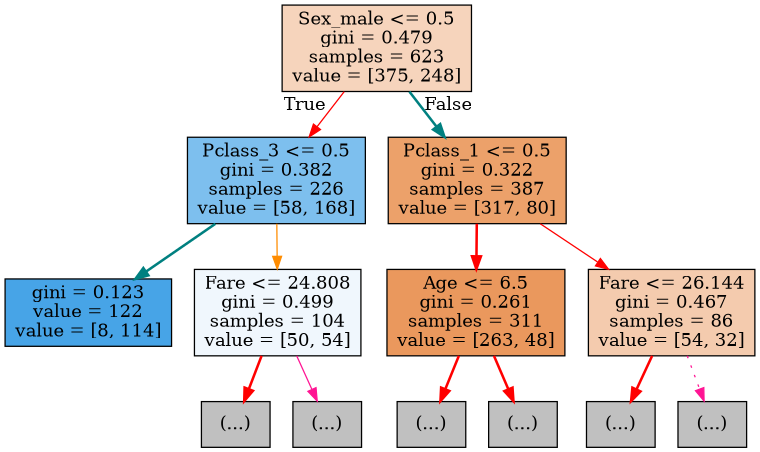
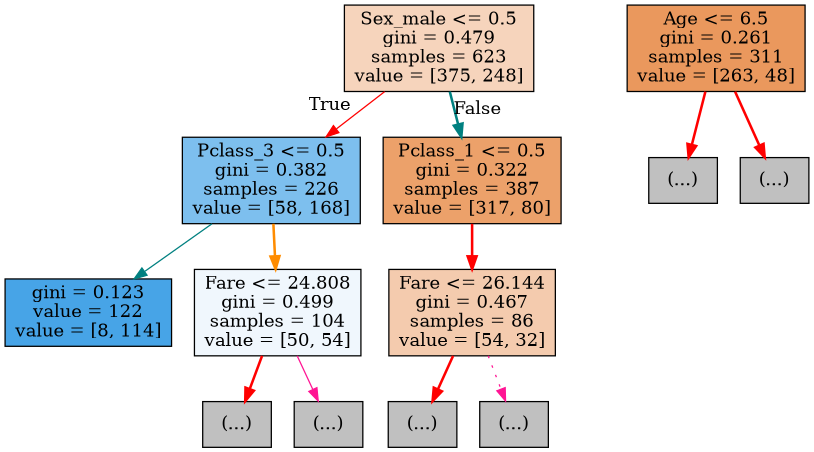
edge "Pclass_3 <= 0.5 gini = 0.382 samples = 226 value = [58, 168]" -> "Fare <= 24.808 gini = 0.499 samples = 104 value = [50, 54]": style solid -> bold
edge "Pclass_1 <= 0.5 gini = 0.322 samples = 387 value = [317, 80]" -> "Age <= 6.5 gini = 0.261 samples = 311 value = [263, 48]": removed
edge "Pclass_1 <= 0.5 gini = 0.322 samples = 387 value = [317, 80]" -> "Fare <= 26.144 gini = 0.467 samples = 86 value = [54, 32]": style solid -> bold
edge "Pclass_3 <= 0.5 gini = 0.382 samples = 226 value = [58, 168]" -> "gini = 0.123 value = 122 value = [8, 114]": style bold -> solid
